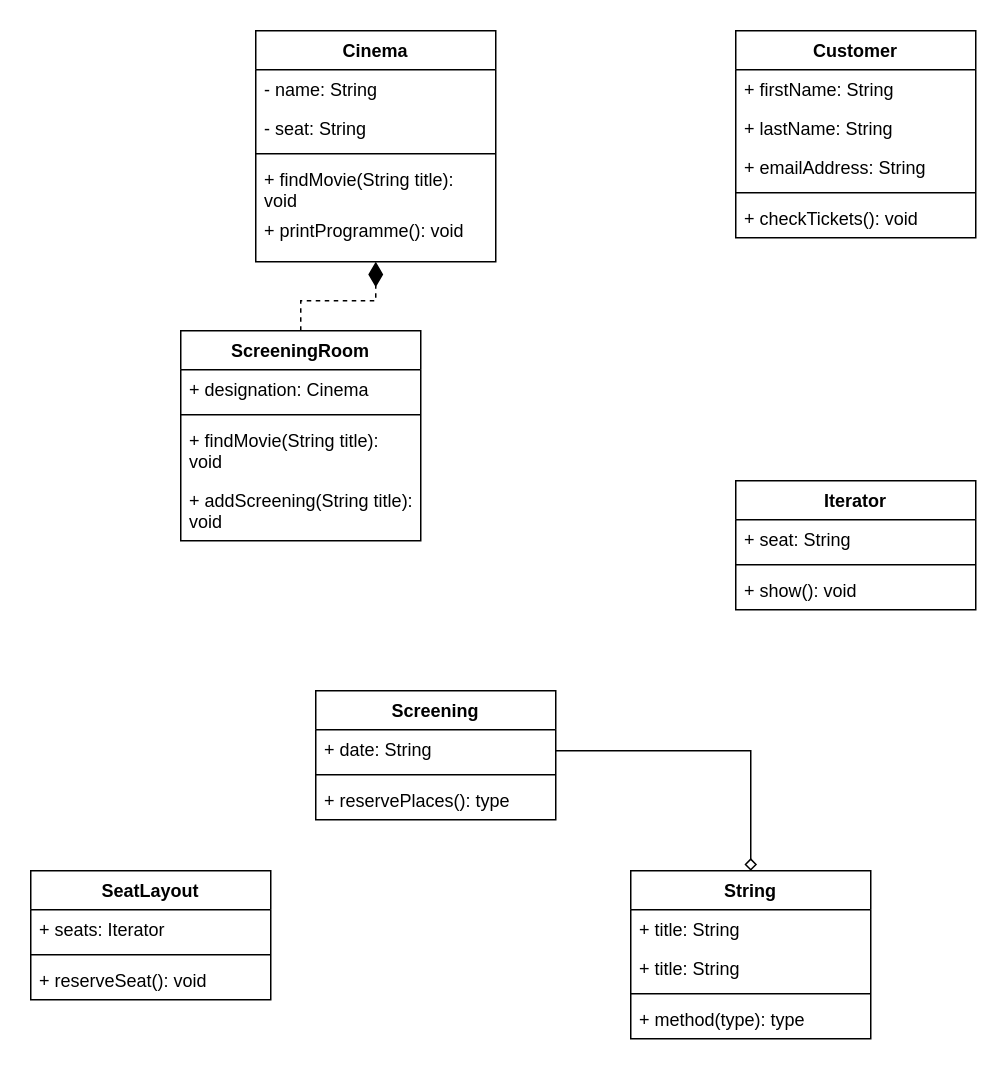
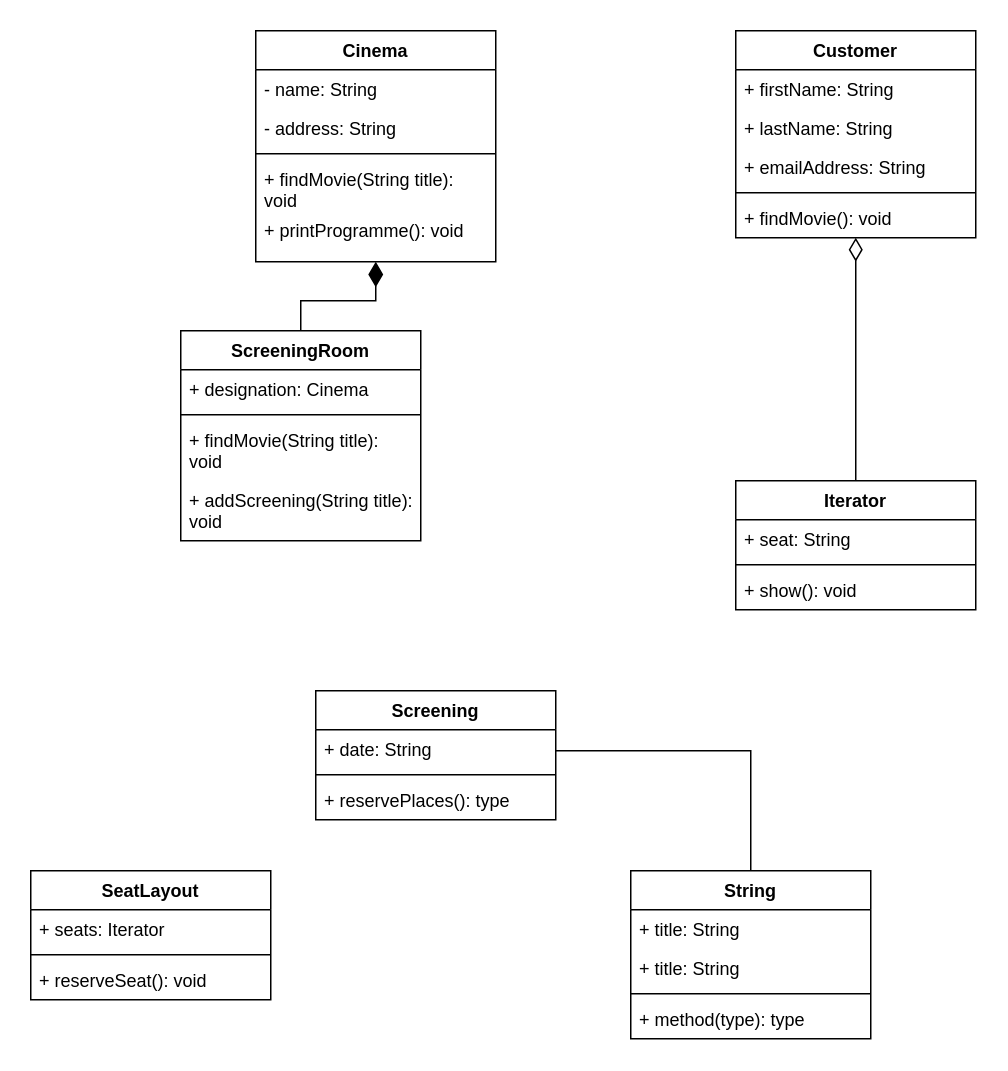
node "- seat: String": label "- seat: String" -> "- address: String"
node "+ checkTickets(): void": label "+ checkTickets(): void" -> "+ findMovie(): void"
edge "ScreeningRoom" -> "Cinema": style dashed -> solid
edge "Iterator" -> "Customer": added
edge "Screening" -> "String": arrowhead diamond -> none
